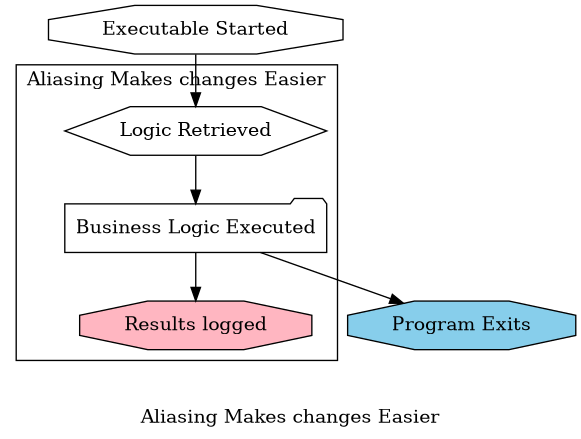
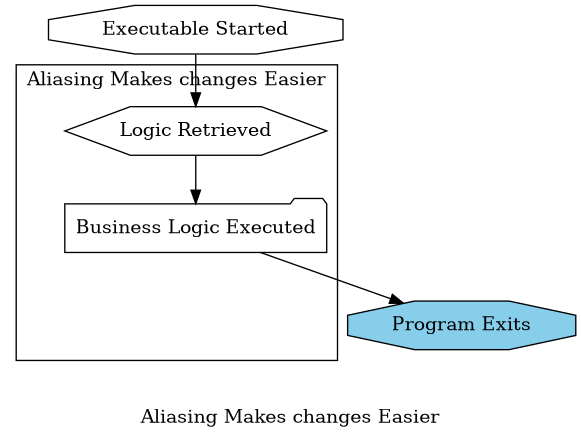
node "Results logged": removed
